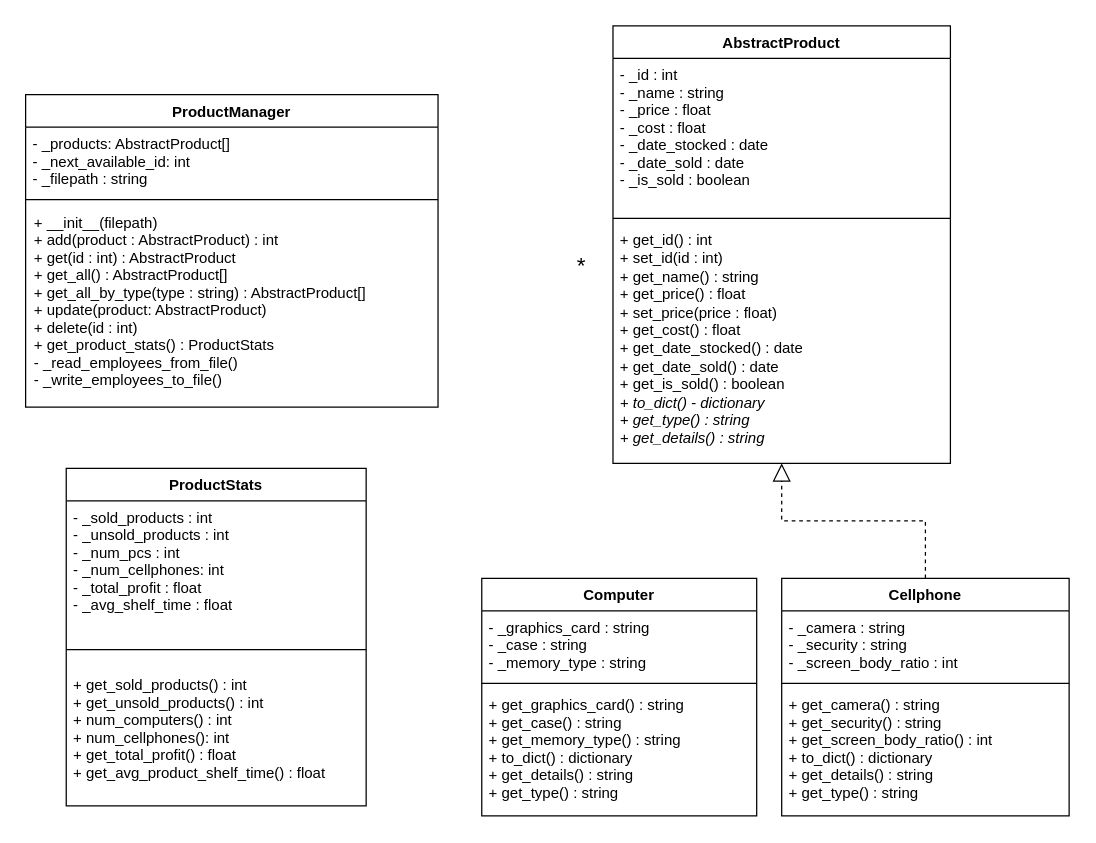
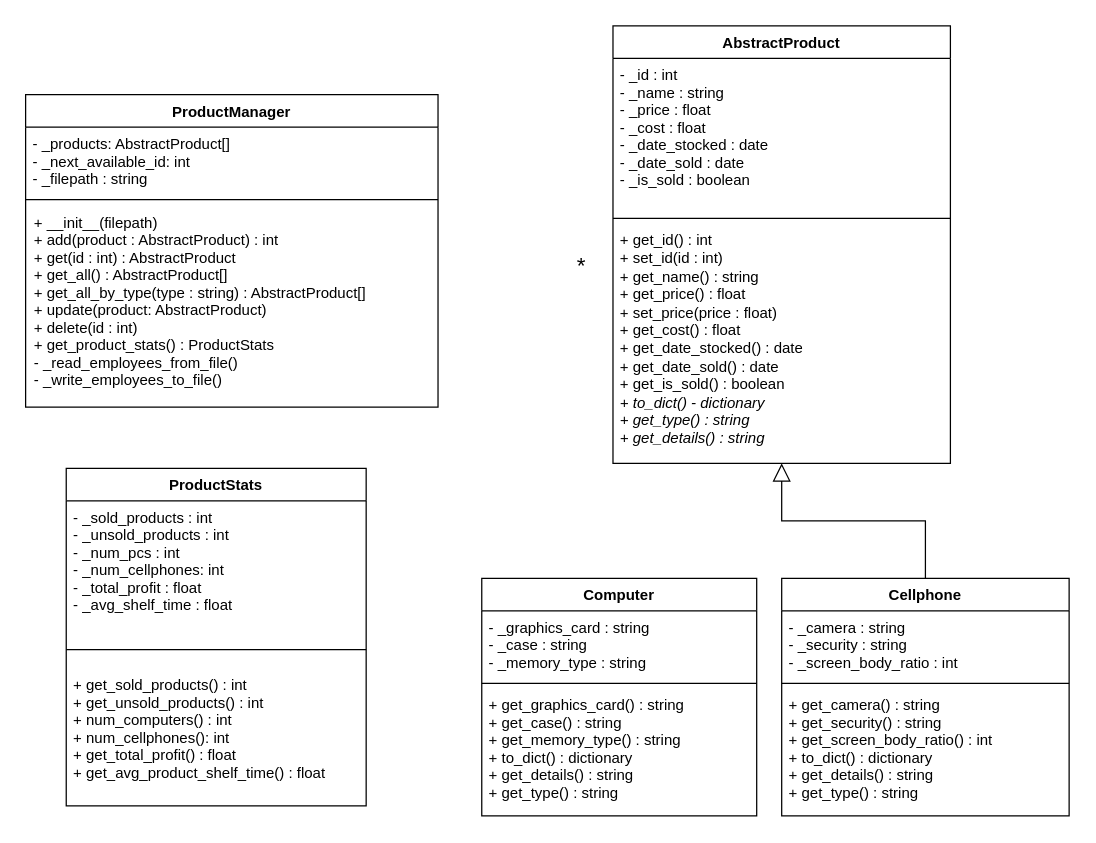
edge "Cellphone" -> "AbstractProduct": style dashed -> solid
